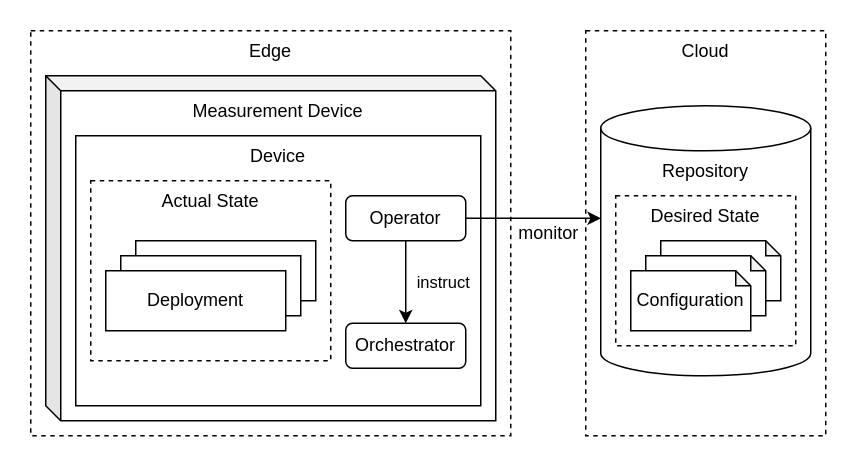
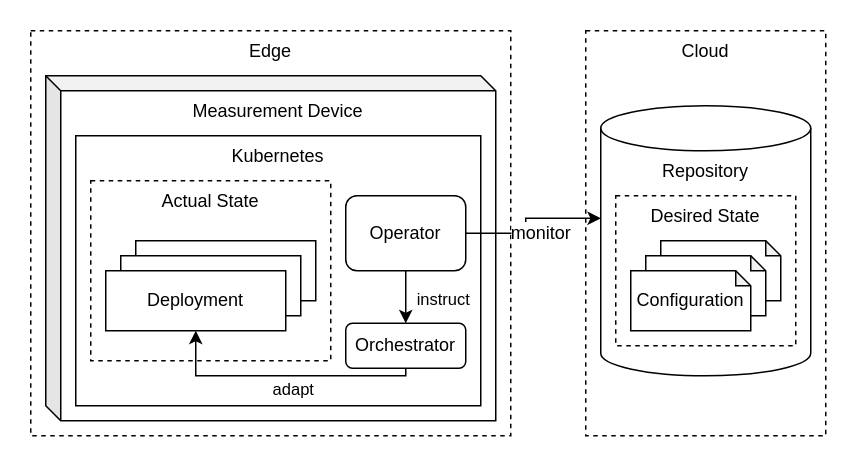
node "Device": label "Device" -> "Kubernetes"
node "Operator": size 120x45 -> 120x75
edge "Orchestrator" -> "Deployment": added, label "adapt"
